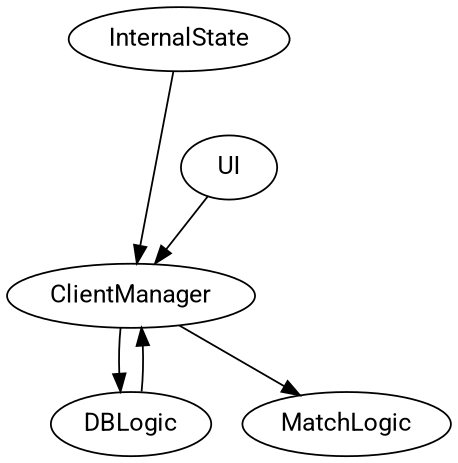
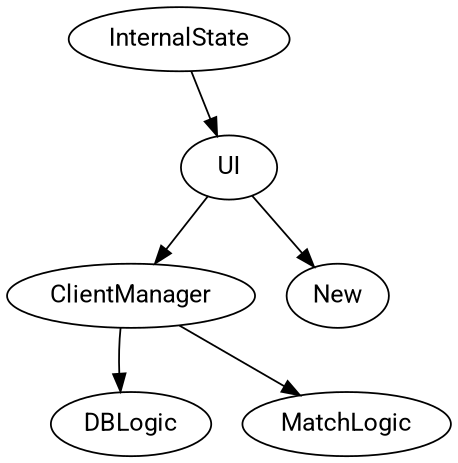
edge "InternalState" -> "ClientManager": now "InternalState" -> "UI"
node "New": added
edge "DBLogic" -> "ClientManager": removed
